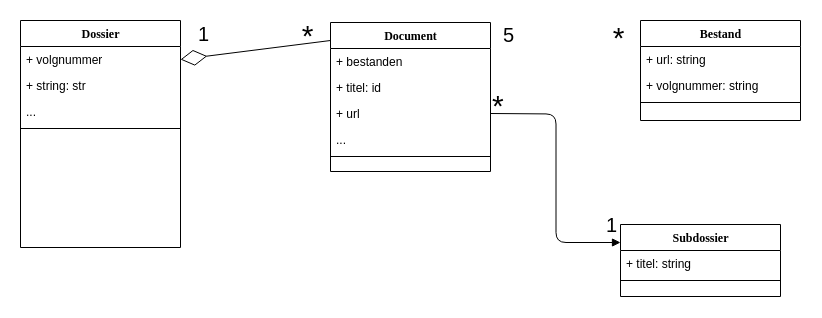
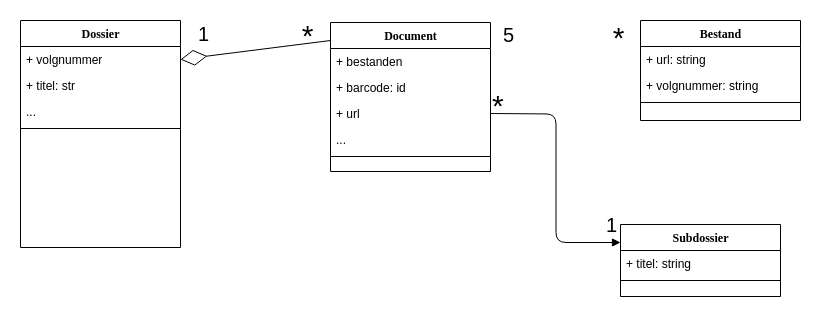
node "+ string: str": label "+ string: str" -> "+ titel: str"
node "+ titel: id": label "+ titel: id" -> "+ barcode: id"
